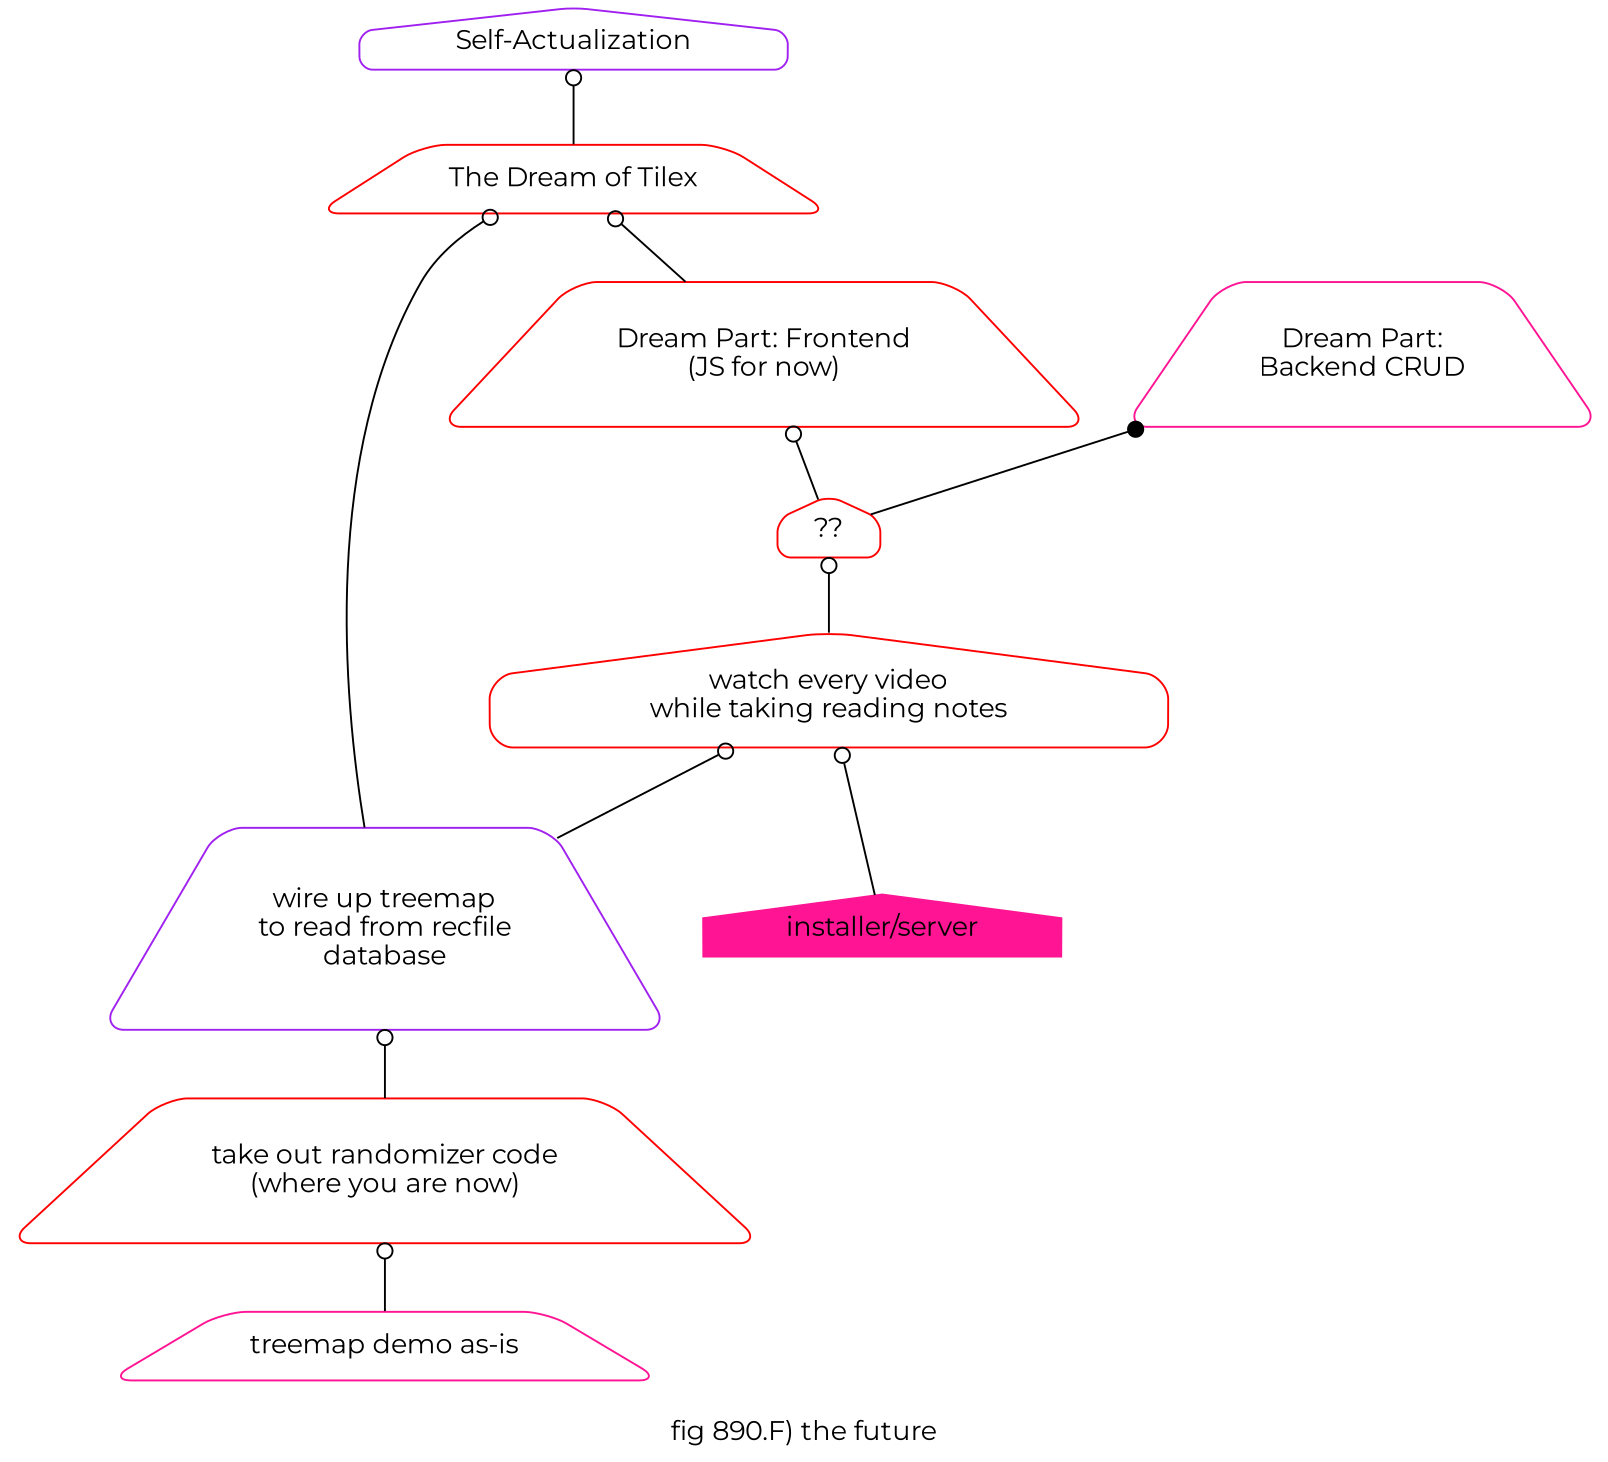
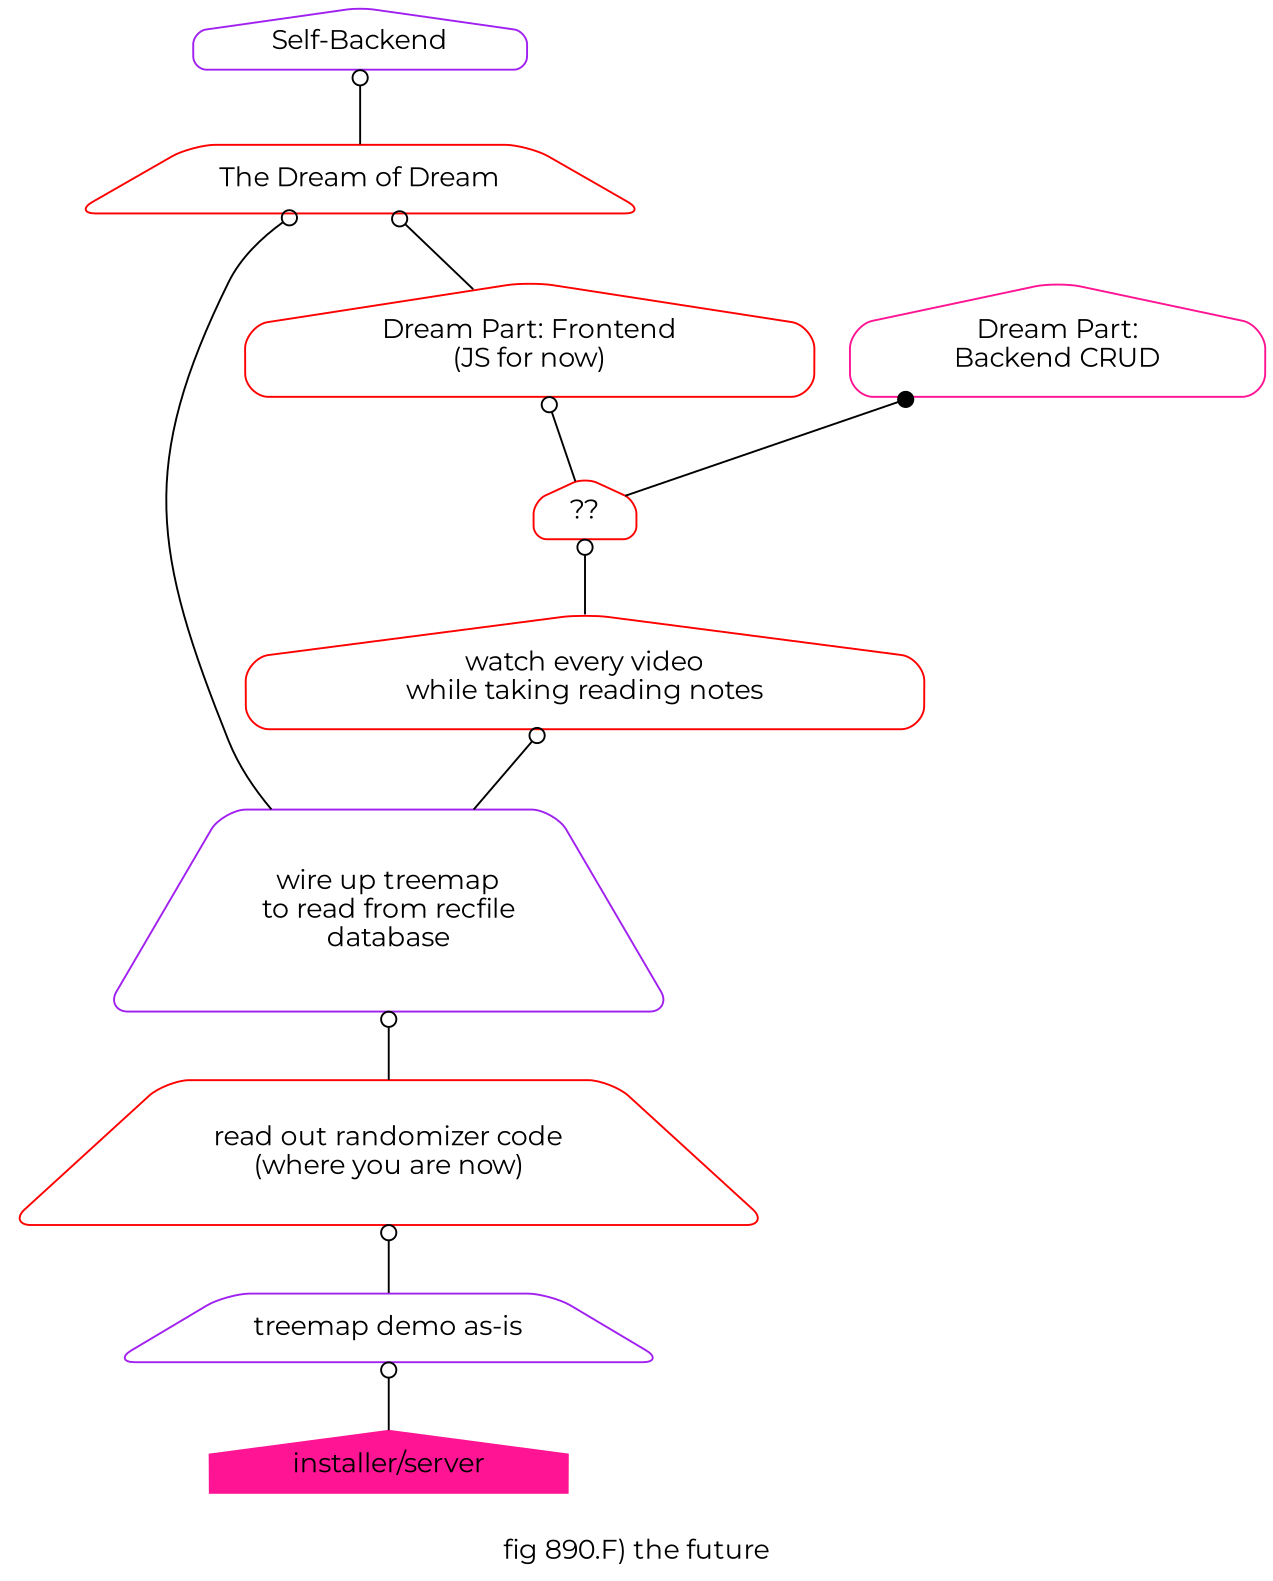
node "Self-Actualization": label "Self-Actualization" -> "Self-Backend"
node "The Dream of Tilex": label "The Dream of Tilex" -> "The Dream of Dream"
node "Dream Part: Frontend (JS for now)": shape trapezium -> house
node "Dream Part: Backend CRUD": shape trapezium -> house
edge "installer/server" -> "watch every video while taking reading notes": now "installer/server" -> "treemap demo as-is"
node "take out randomizer code (where you are now)": label "take out randomizer code (where you are now)" -> "read out randomizer code (where you are now)"
node "treemap demo as-is": color deeppink -> purple
